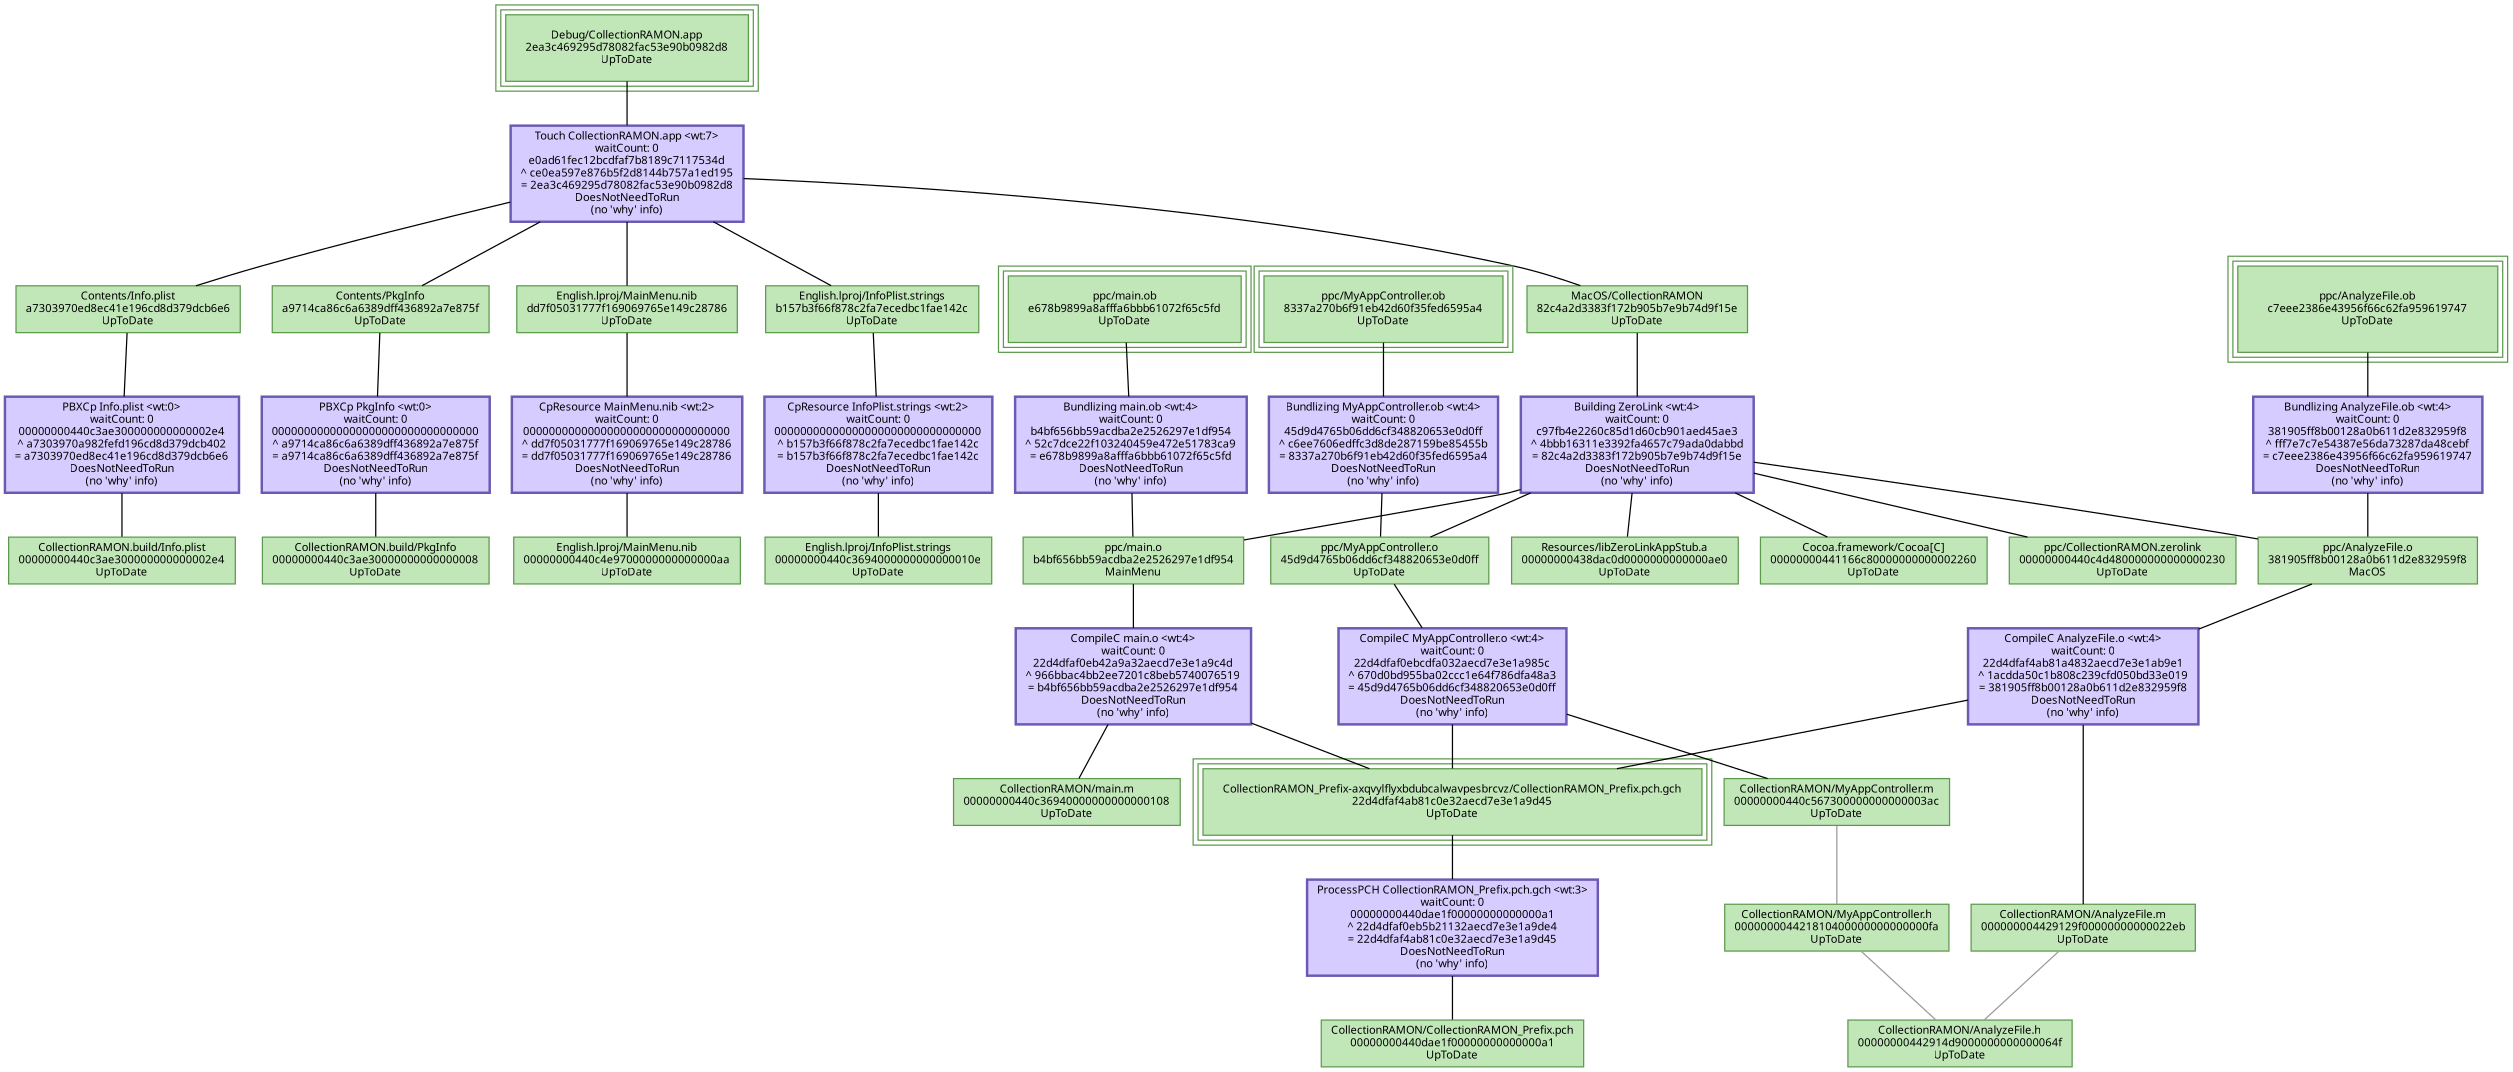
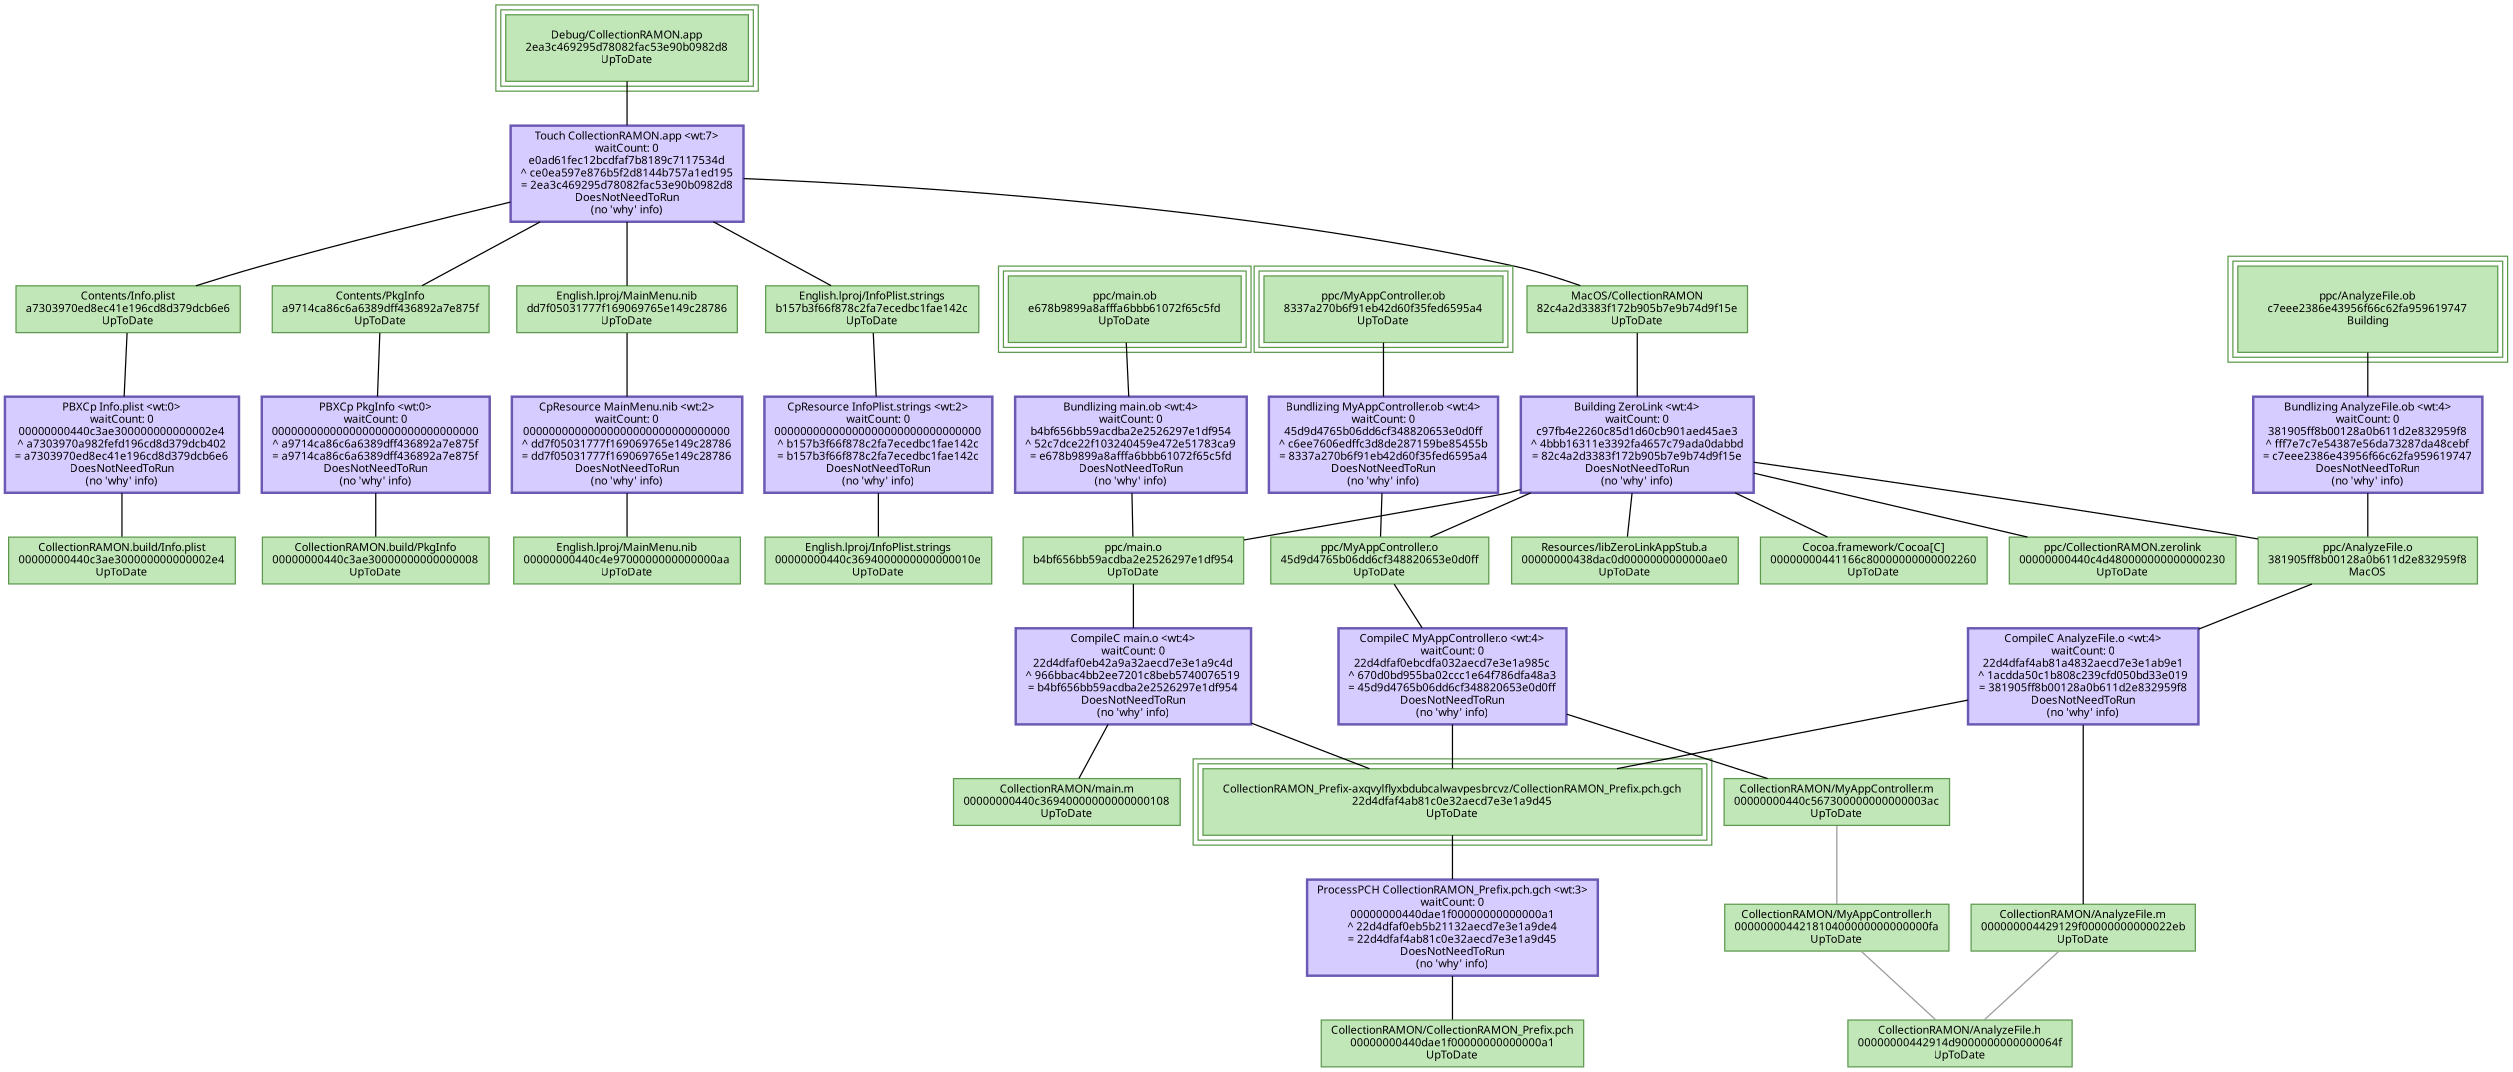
node "ppc/AnalyzeFile.ob c7eee2386e43956f66c62fa959619747 UpToDate": label "ppc/AnalyzeFile.ob c7eee2386e43956f66c62fa959619747 UpToDate" -> "ppc/AnalyzeFile.ob c7eee2386e43956f66c62fa959619747 Building"
node "ppc/main.o b4bf656bb59acdba2e2526297e1df954 MainMenu": label "ppc/main.o b4bf656bb59acdba2e2526297e1df954 MainMenu" -> "ppc/main.o b4bf656bb59acdba2e2526297e1df954 UpToDate"
